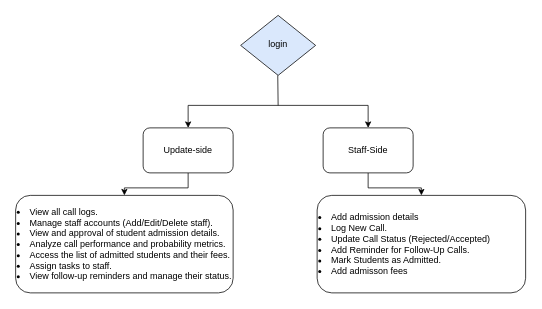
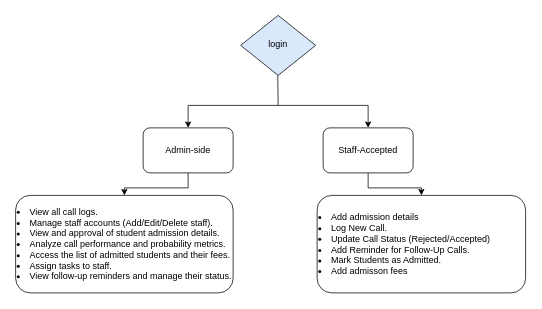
node "Update-side": label "Update-side" -> "Admin-side"
node "Staff-Side": label "Staff-Side" -> "Staff-Accepted"
